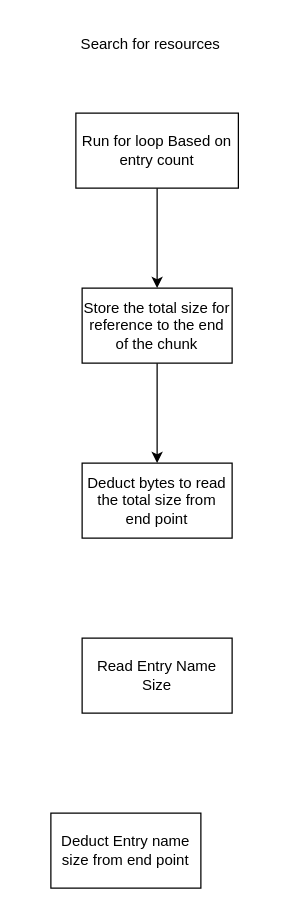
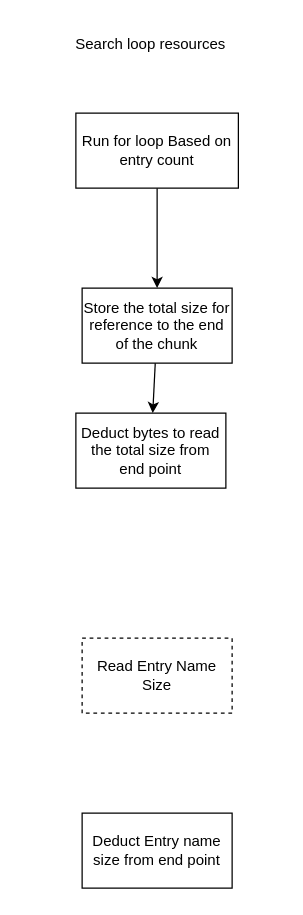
node "Search for resources": label "Search for resources" -> "Search loop resources"
node "Deduct bytes to read the total size from end point": moved (157, 501) -> (151, 451)
node "Read Entry Name Size": style solid -> dashed
node "Deduct Entry name size from end point": moved (126, 851) -> (157, 851)
